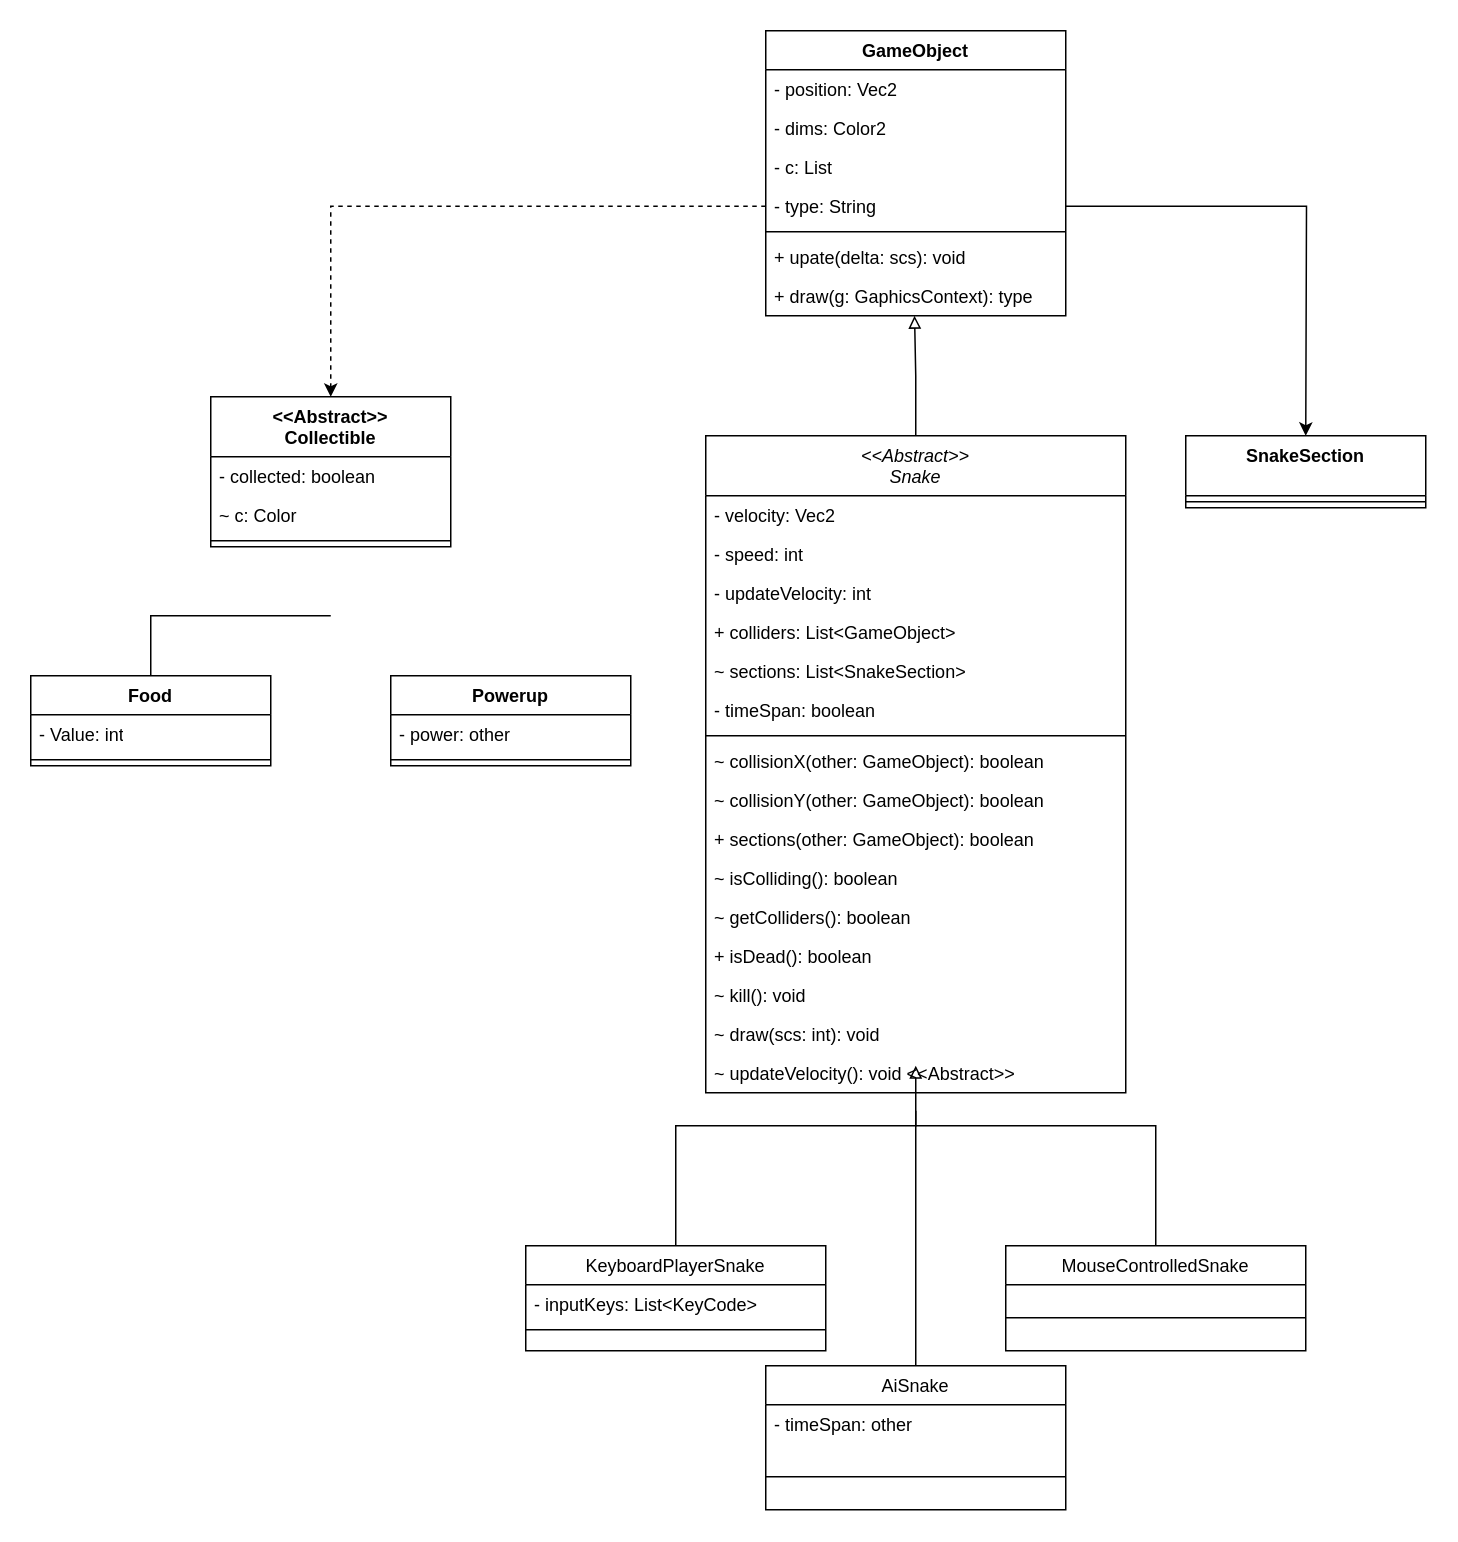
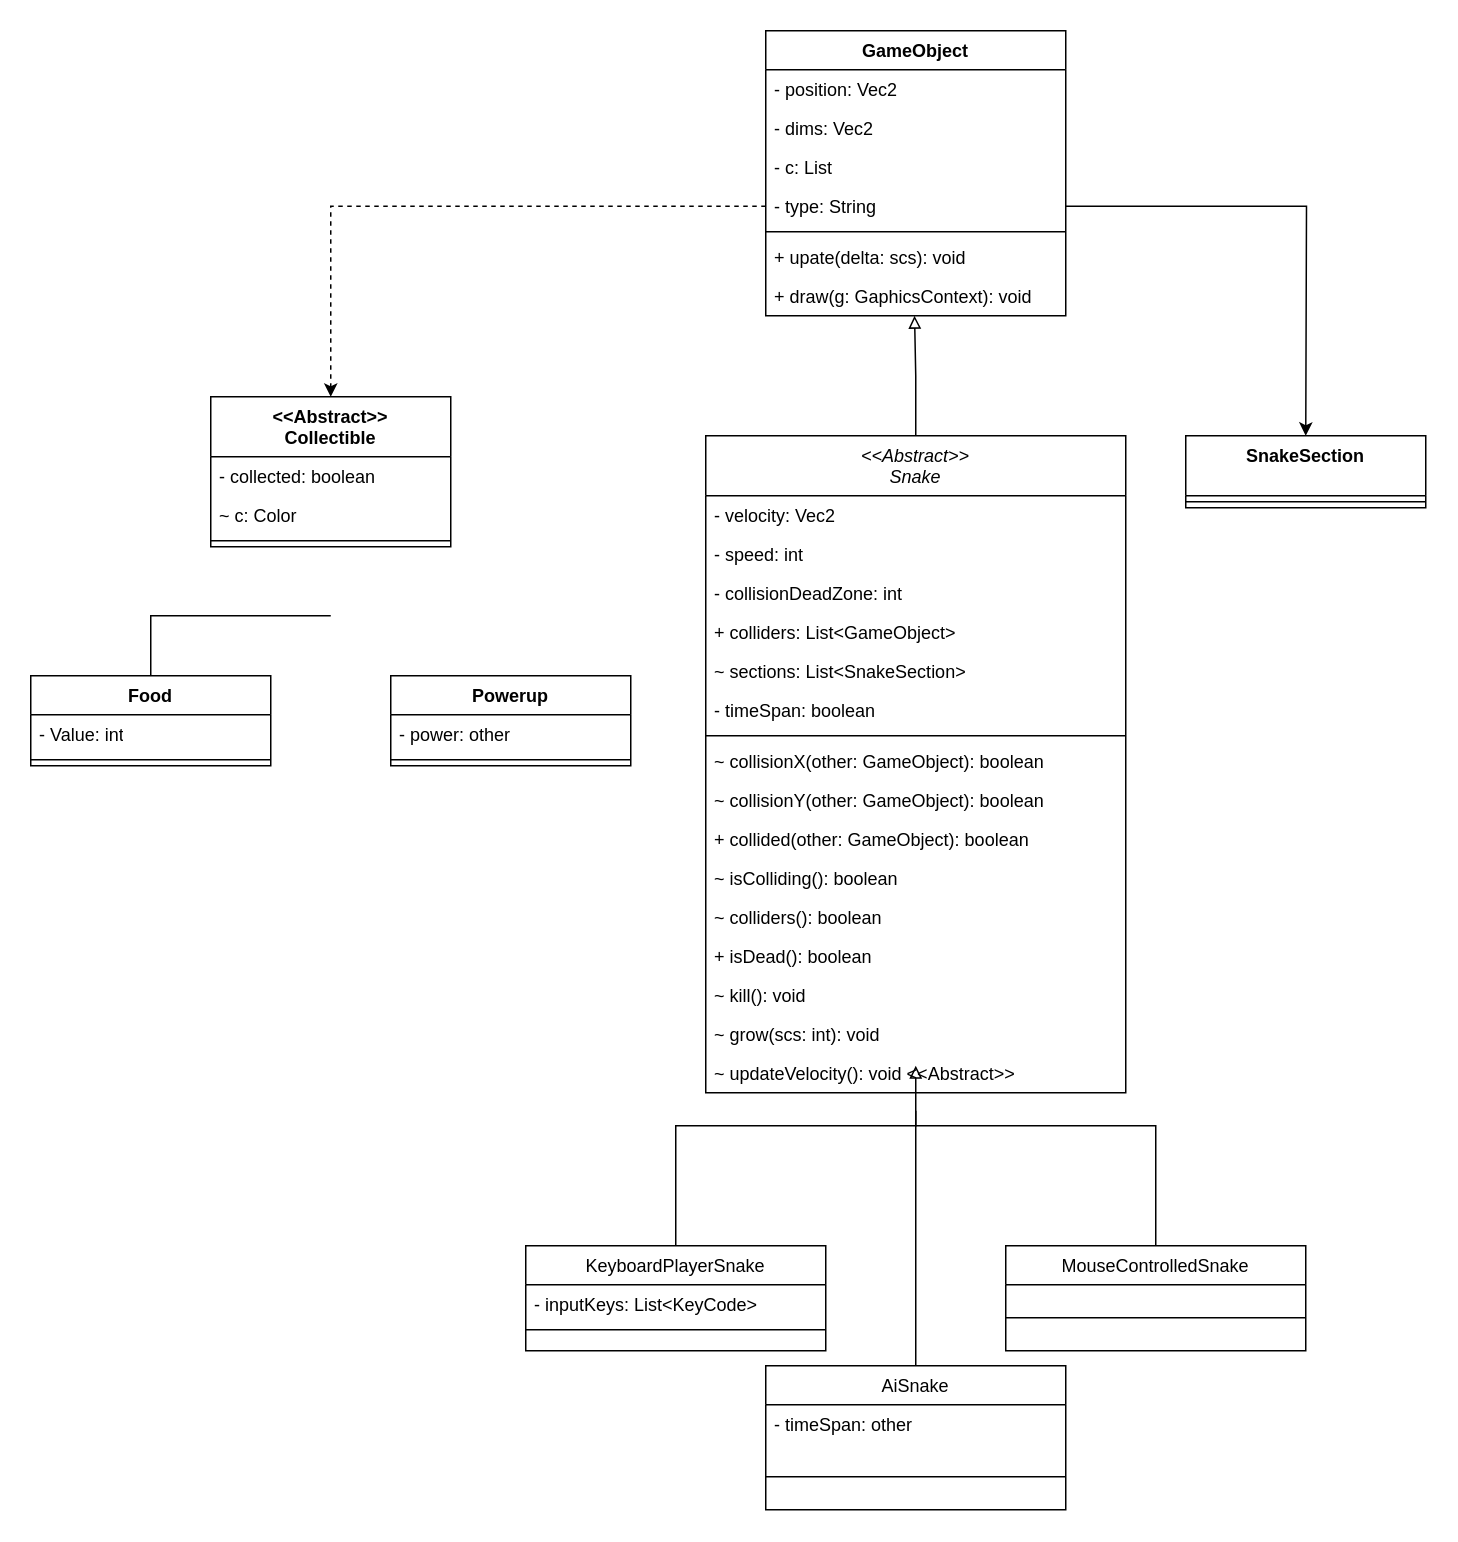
node "- dims: Color2": label "- dims: Color2" -> "- dims: Vec2"
node "+ draw(g: GaphicsContext): type": label "+ draw(g: GaphicsContext): type" -> "+ draw(g: GaphicsContext): void"
node "- updateVelocity: int": label "- updateVelocity: int" -> "- collisionDeadZone: int"
node "+ sections(other: GameObject): boolean": label "+ sections(other: GameObject): boolean" -> "+ collided(other: GameObject): boolean"
node "~ getColliders(): boolean": label "~ getColliders(): boolean" -> "~ colliders(): boolean"
node "~ draw(scs: int): void": label "~ draw(scs: int): void" -> "~ grow(scs: int): void"
